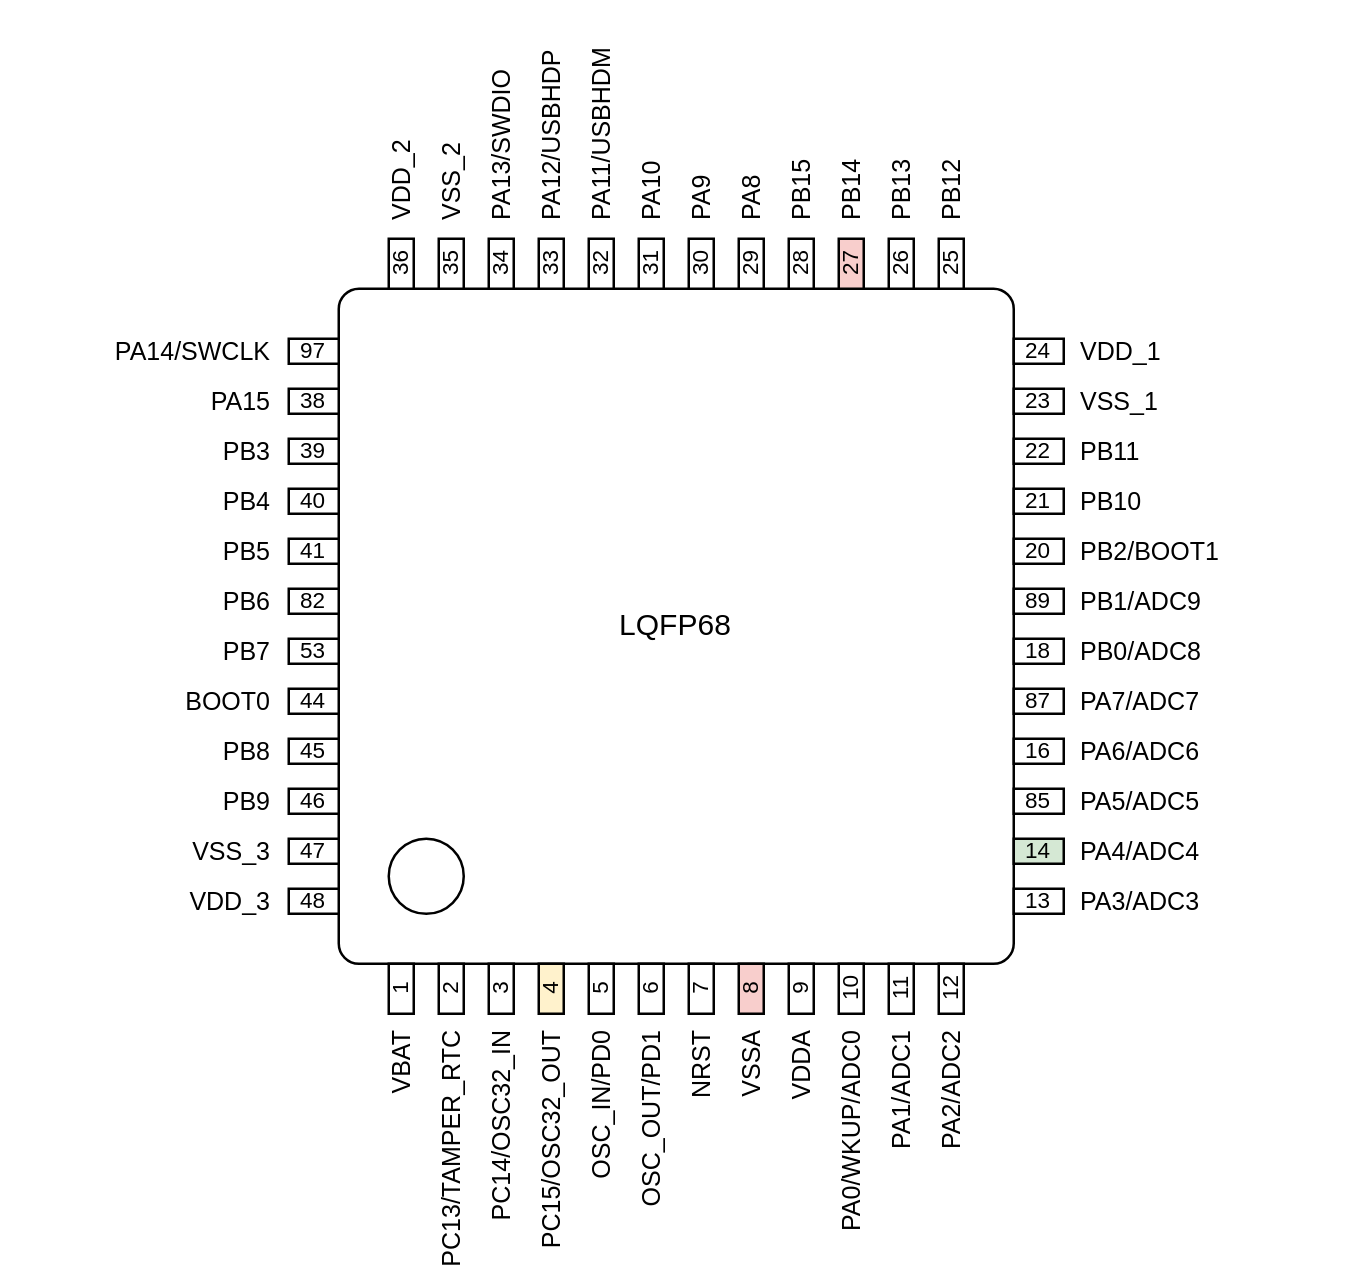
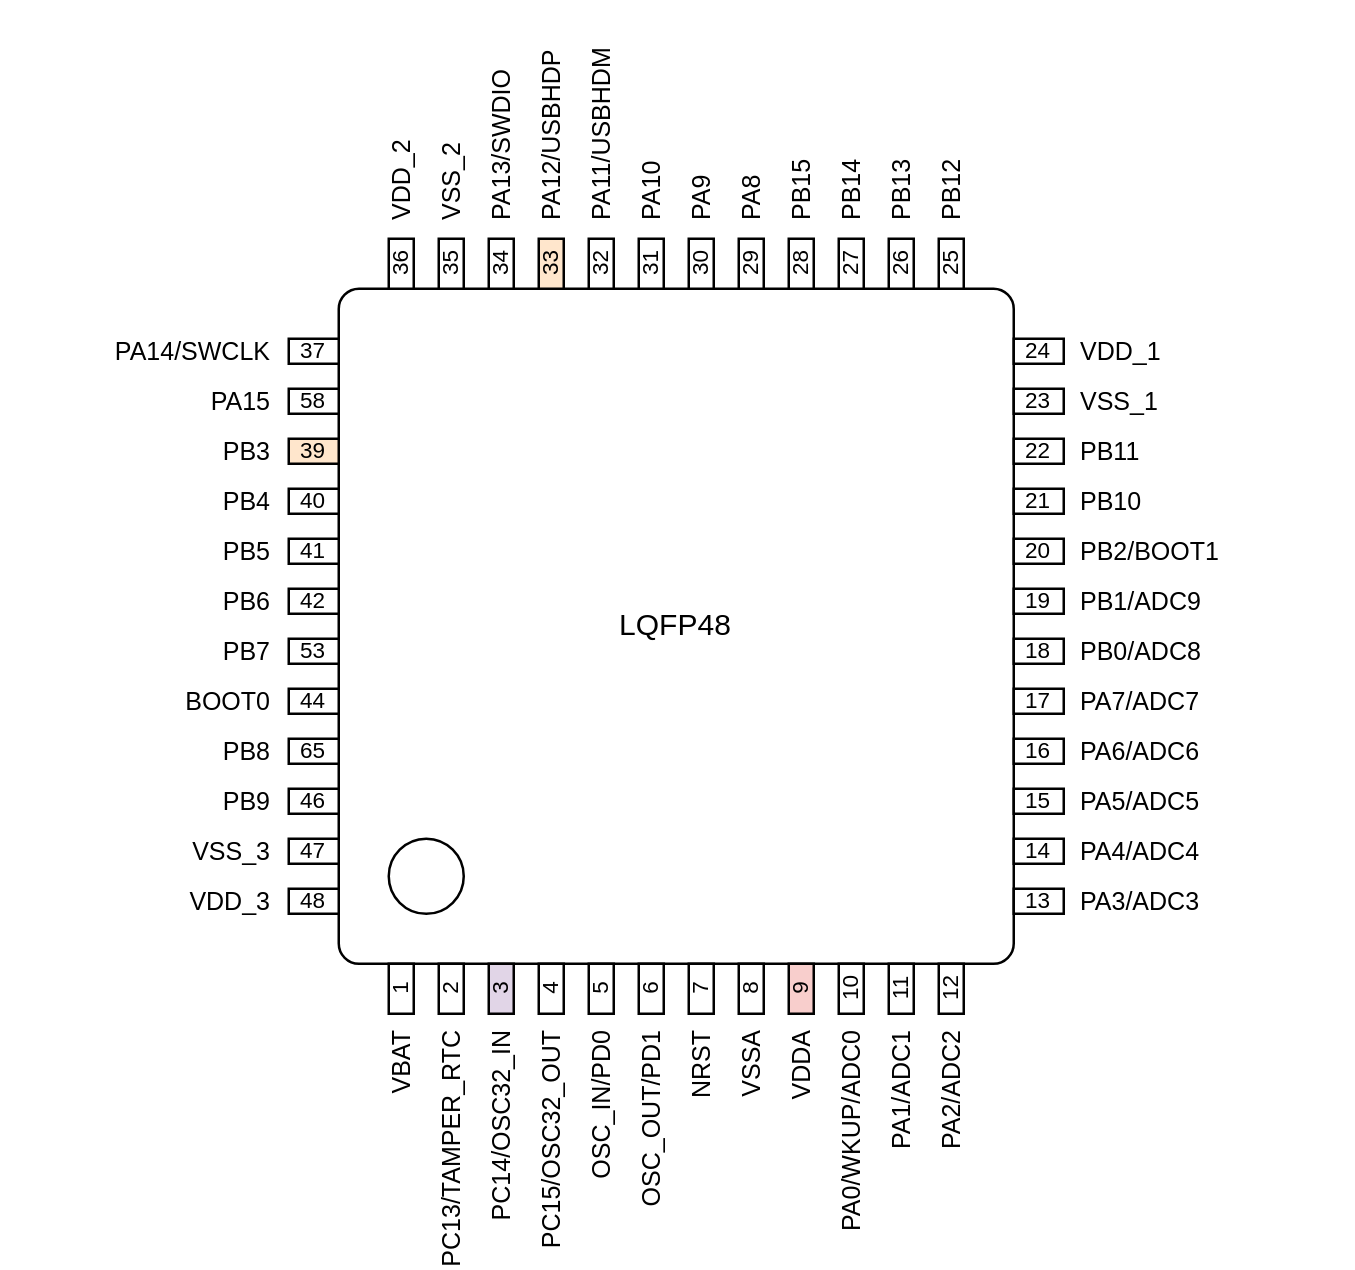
node "33": fillcolor #ffffff -> #ffe6cc
node "27": fillcolor #f8cecc -> #ffffff
node "97": label "97" -> "37"
node "38": label "38" -> "58"
node "39": fillcolor #ffffff -> #ffe6cc
node "82": label "82" -> "42"
node "89": label "89" -> "19"
node "LQFP68": label "LQFP68" -> "LQFP48"
node "87": label "87" -> "17"
node "45": label "45" -> "65"
node "85": label "85" -> "15"
node "14": fillcolor #d5e8d4 -> #ffffff
node "3": fillcolor #ffffff -> #e1d5e7
node "4": fillcolor #fff2cc -> #ffffff
node "8": fillcolor #f8cecc -> #ffffff
node "9": fillcolor #ffffff -> #f8cecc
